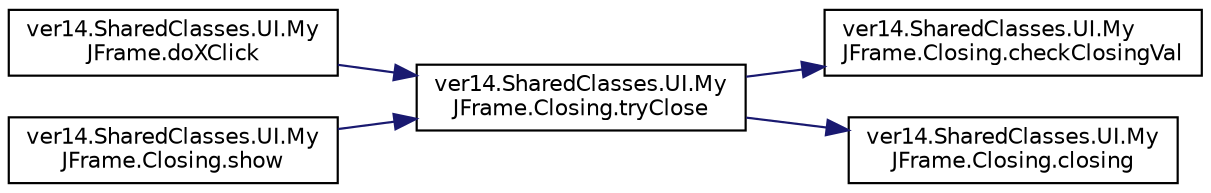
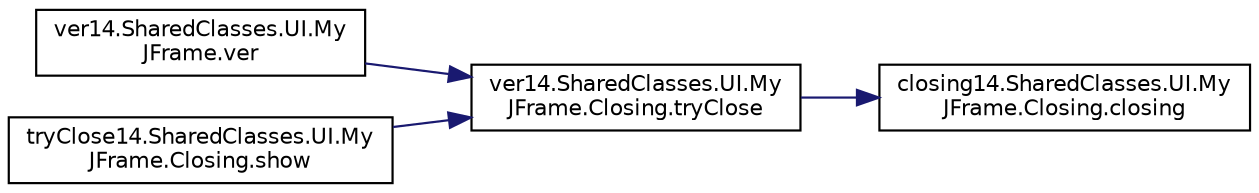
node "ver14.SharedClasses.UI.My JFrame.doXClick": label "ver14.SharedClasses.UI.My JFrame.doXClick" -> "ver14.SharedClasses.UI.My JFrame.ver"
node "ver14.SharedClasses.UI.My JFrame.Closing.checkClosingVal": removed
node "ver14.SharedClasses.UI.My JFrame.Closing.show": label "ver14.SharedClasses.UI.My JFrame.Closing.show" -> "tryClose14.SharedClasses.UI.My JFrame.Closing.show"
node "ver14.SharedClasses.UI.My JFrame.Closing.closing": label "ver14.SharedClasses.UI.My JFrame.Closing.closing" -> "closing14.SharedClasses.UI.My JFrame.Closing.closing"
